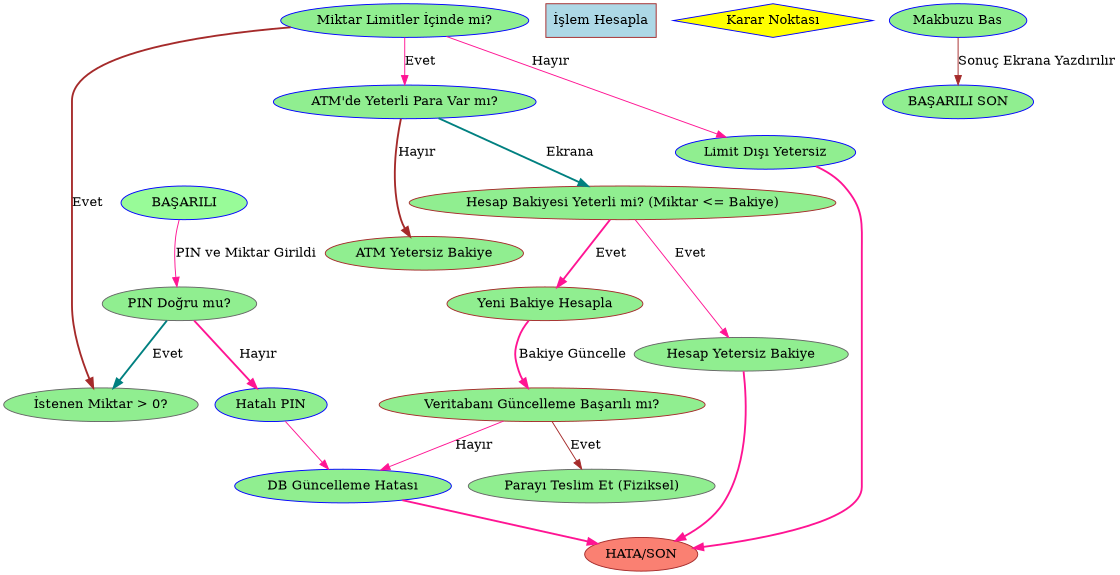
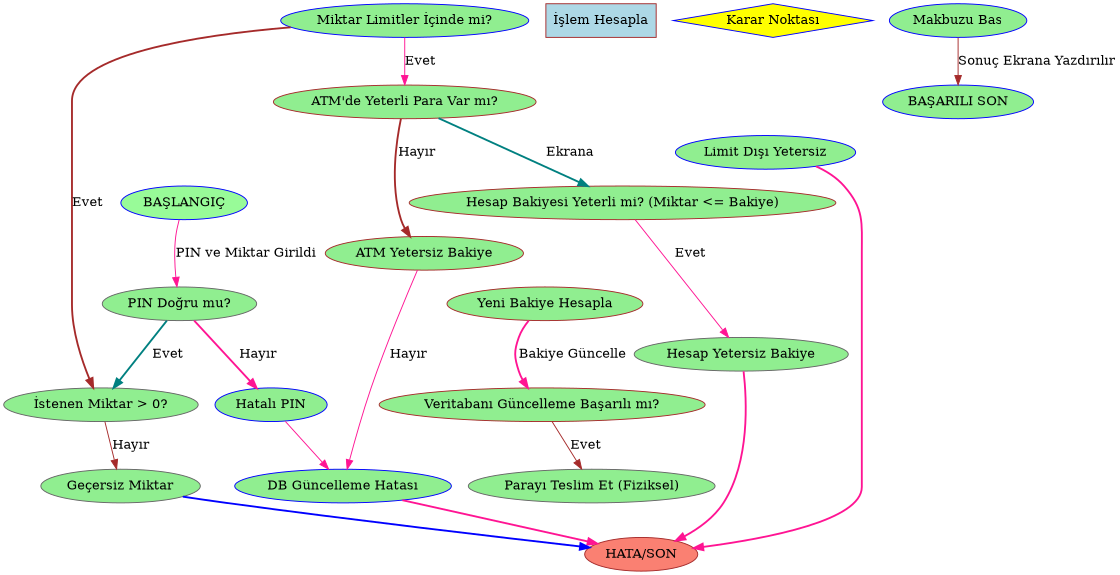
edge "Miktar Limitler İçinde mi?" -> "Limit Dışı Yetersiz": removed, label "Hayır"
node "ATM'de Yeterli Para Var mı?": color blue -> brown
node "BAŞARILI": label "BAŞARILI" -> "BAŞLANGIÇ"
edge "Hesap Bakiyesi Yeterli mi? (Miktar <= Bakiye)" -> "Yeni Bakiye Hesapla": removed, label "Evet"
edge "Veritabanı Güncelleme Başarılı mı?" -> "DB Güncelleme Hatası": now "ATM Yetersiz Bakiye" -> "DB Güncelleme Hatası"
node "Geçersiz Miktar": added
